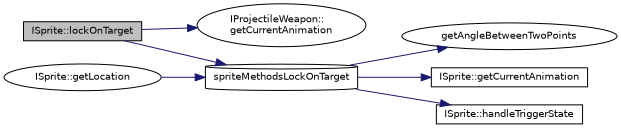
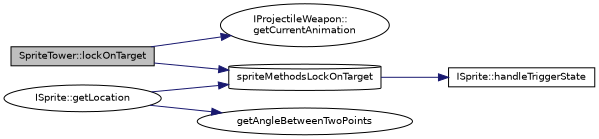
node "ISprite::lockOnTarget": label "ISprite::lockOnTarget" -> "SpriteTower::lockOnTarget"
edge "spriteMethodsLockOnTarget" -> "getAngleBetweenTwoPoints": now "ISprite::getLocation" -> "getAngleBetweenTwoPoints"
node "ISprite::getCurrentAnimation": removed
